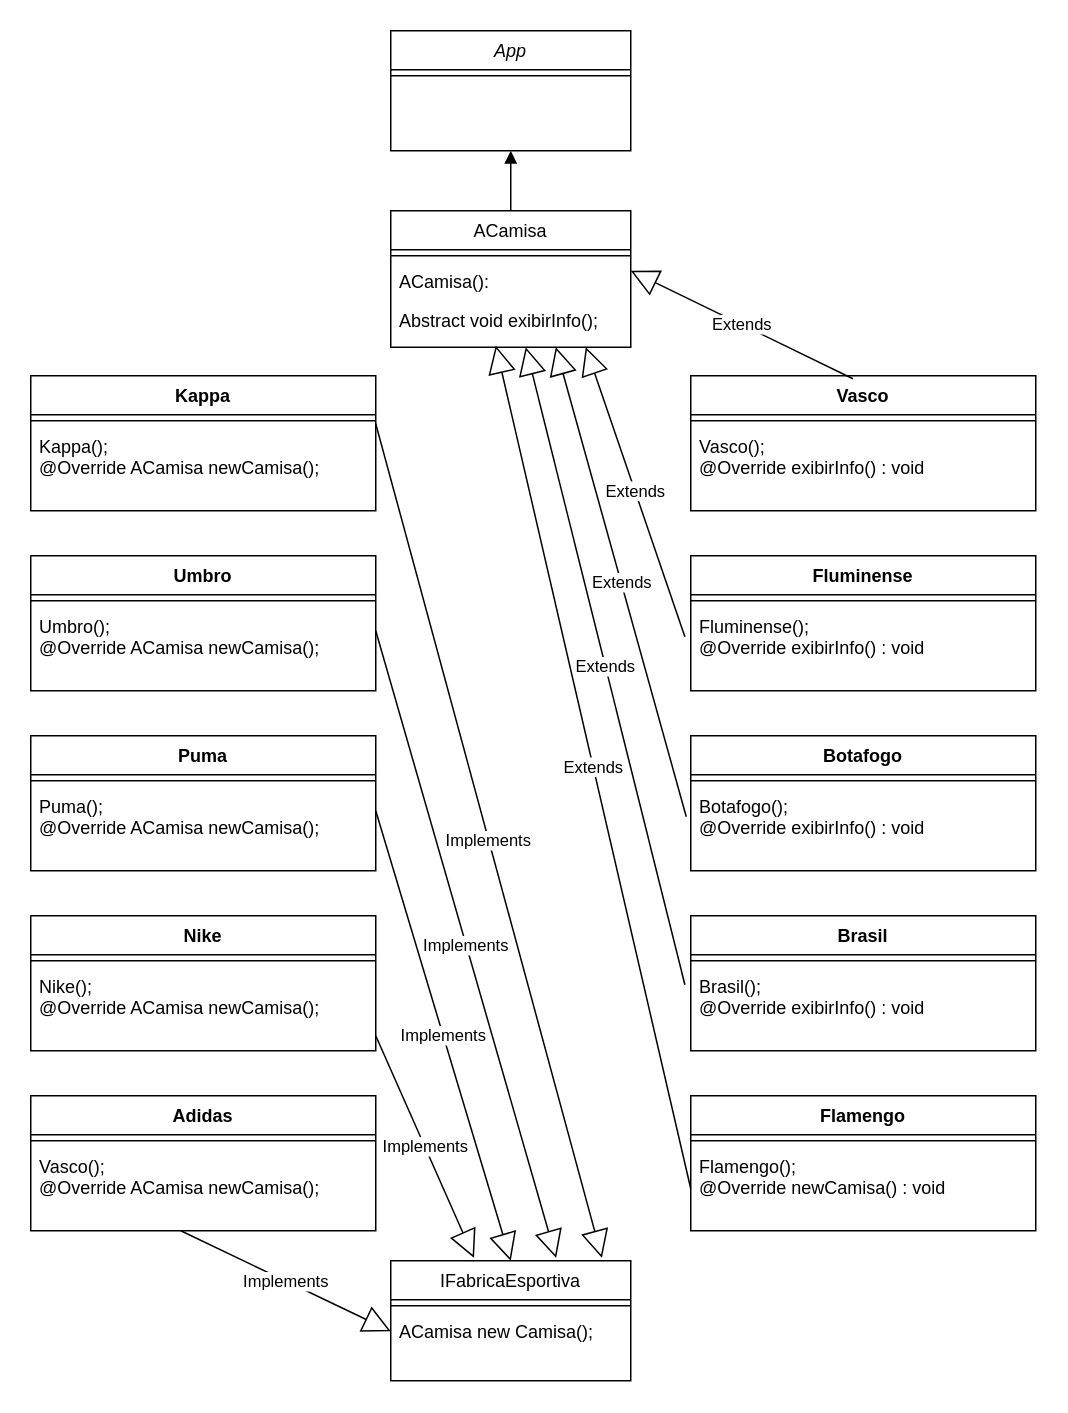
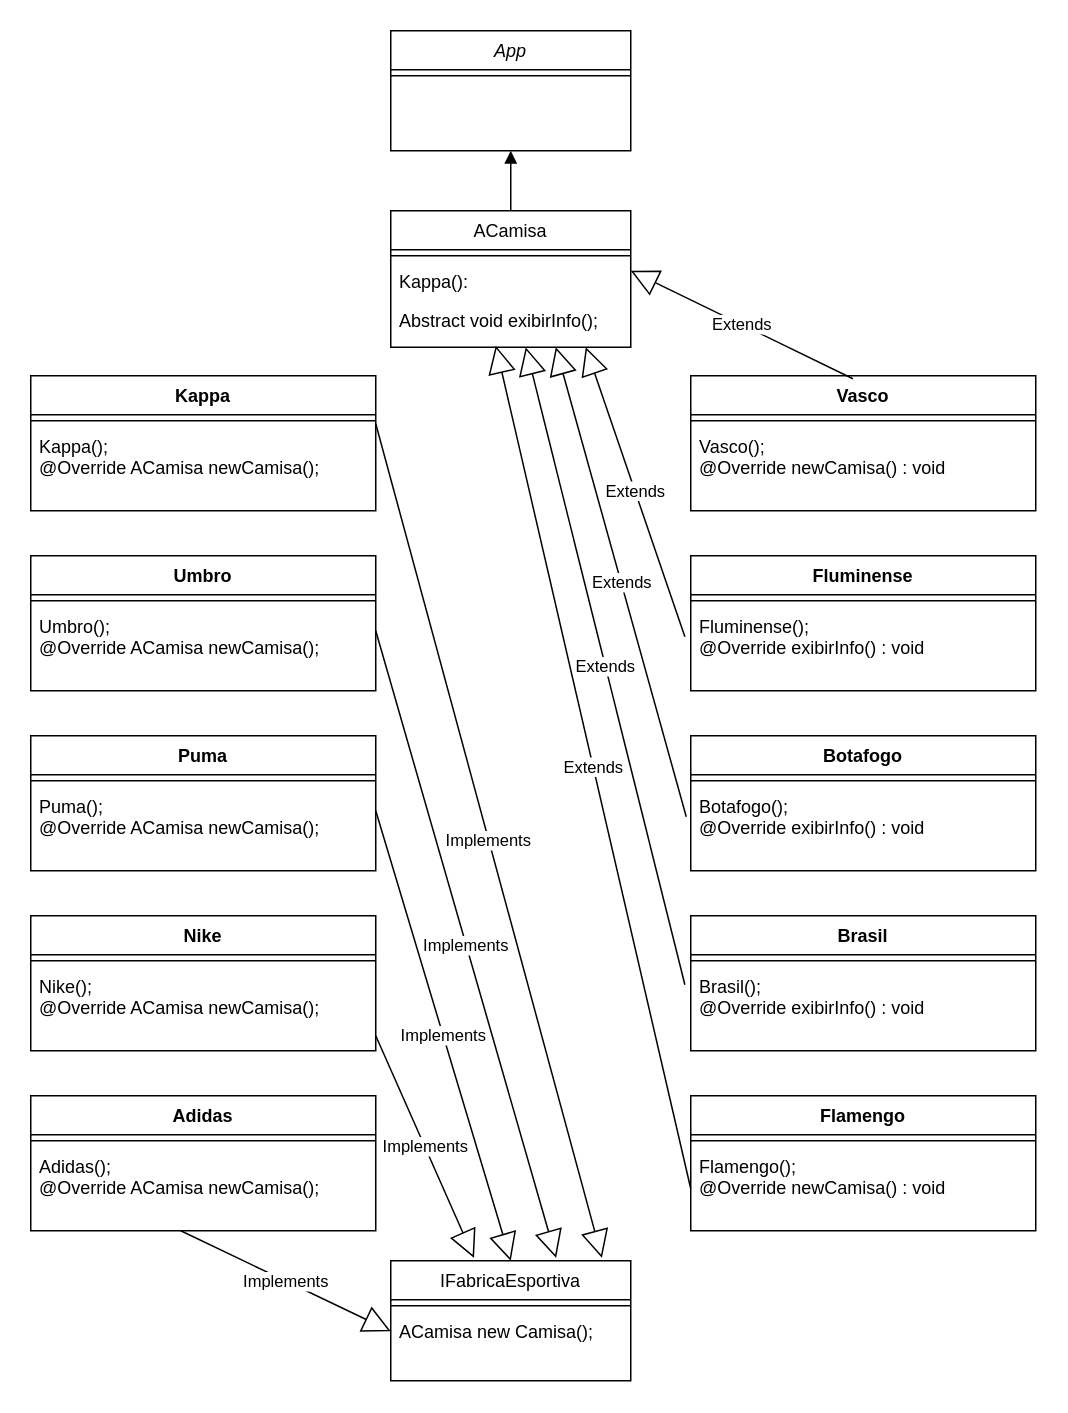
node "ACamisa():": label "ACamisa():" -> "Kappa():"
node "Vasco(); @Override exibirInfo() : void": label "Vasco(); @Override exibirInfo() : void" -> "Vasco(); @Override newCamisa() : void"
node "Vasco(); @Override ACamisa newCamisa();": label "Vasco(); @Override ACamisa newCamisa();" -> "Adidas(); @Override ACamisa newCamisa();"
